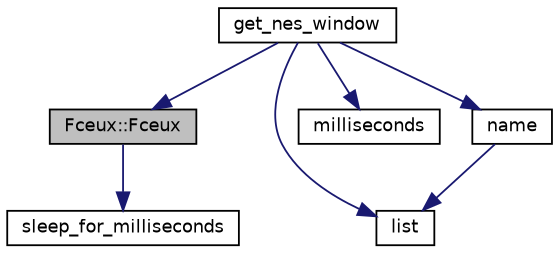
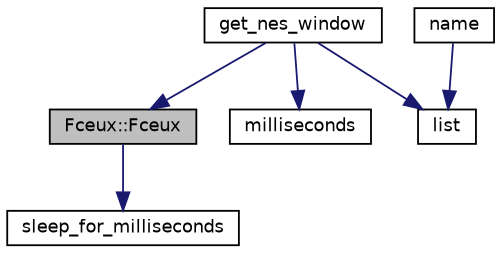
edge "get_nes_window" -> "name": removed
